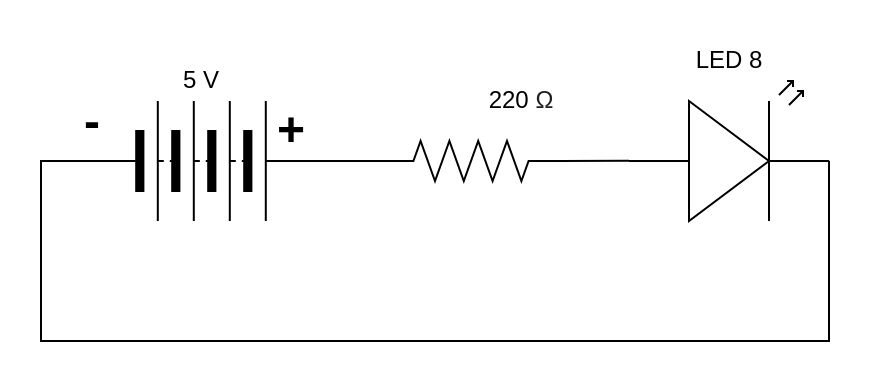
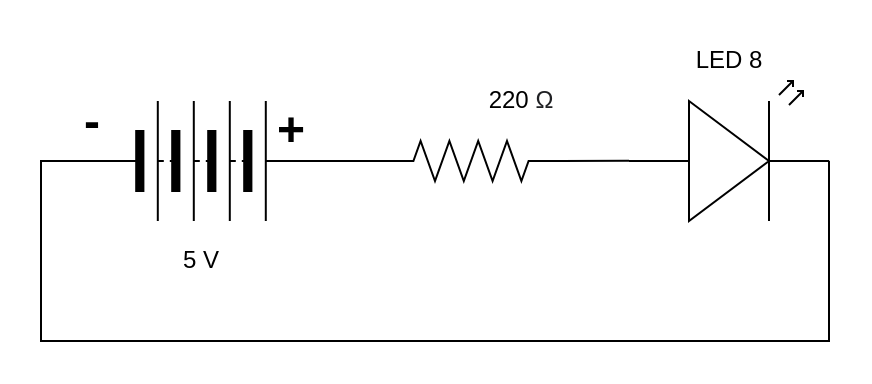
node "5 V": moved (201, 81) -> (201, 261)
